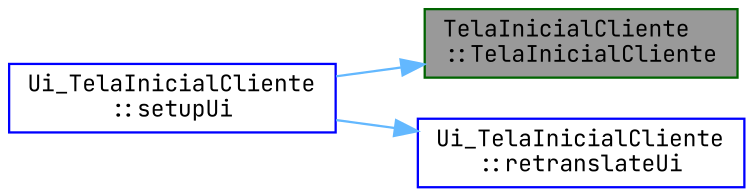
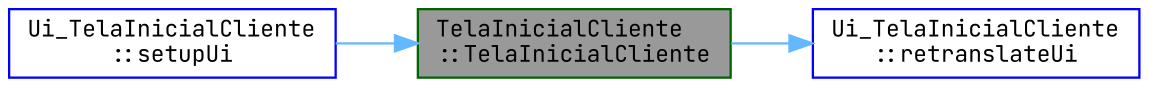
edge "Ui_TelaInicialCliente ::setupUi" -> "Ui_TelaInicialCliente ::retranslateUi": now "TelaInicialCliente ::TelaInicialCliente" -> "Ui_TelaInicialCliente ::retranslateUi"
